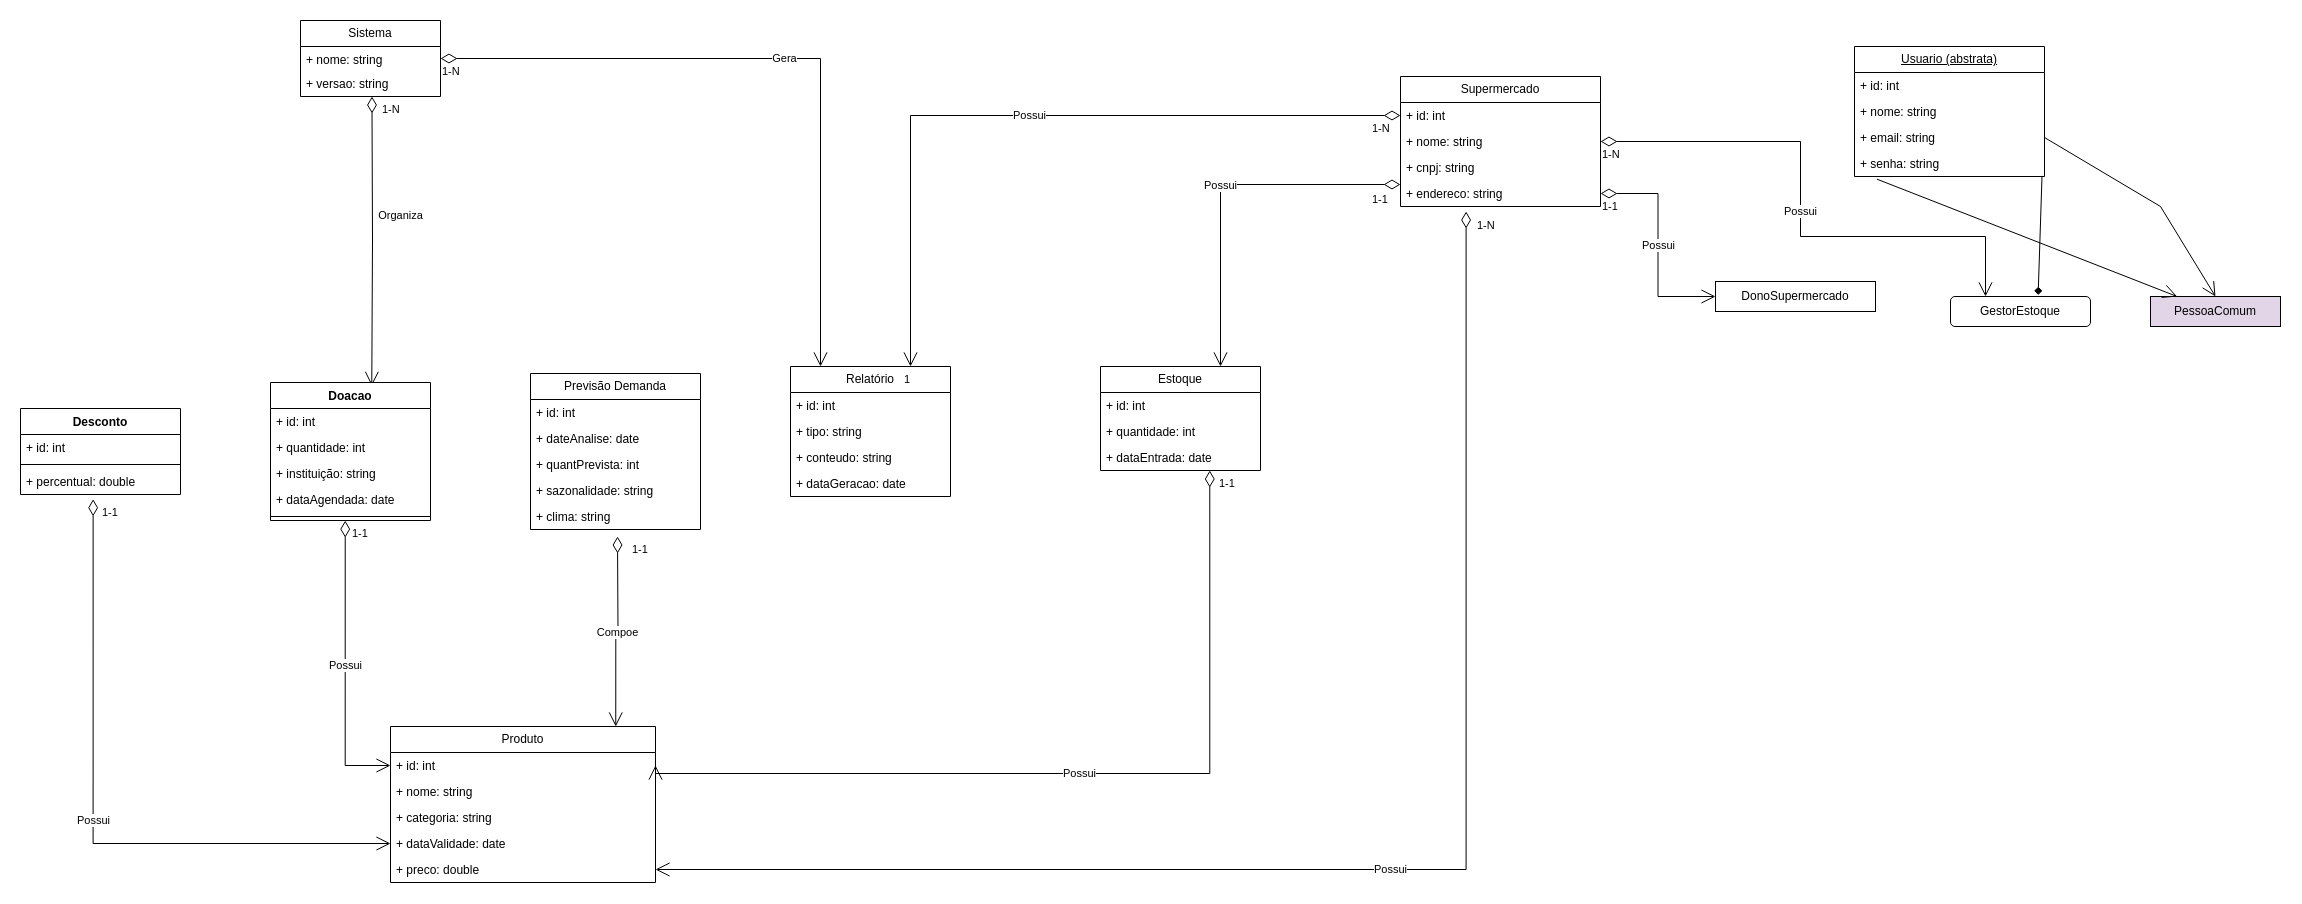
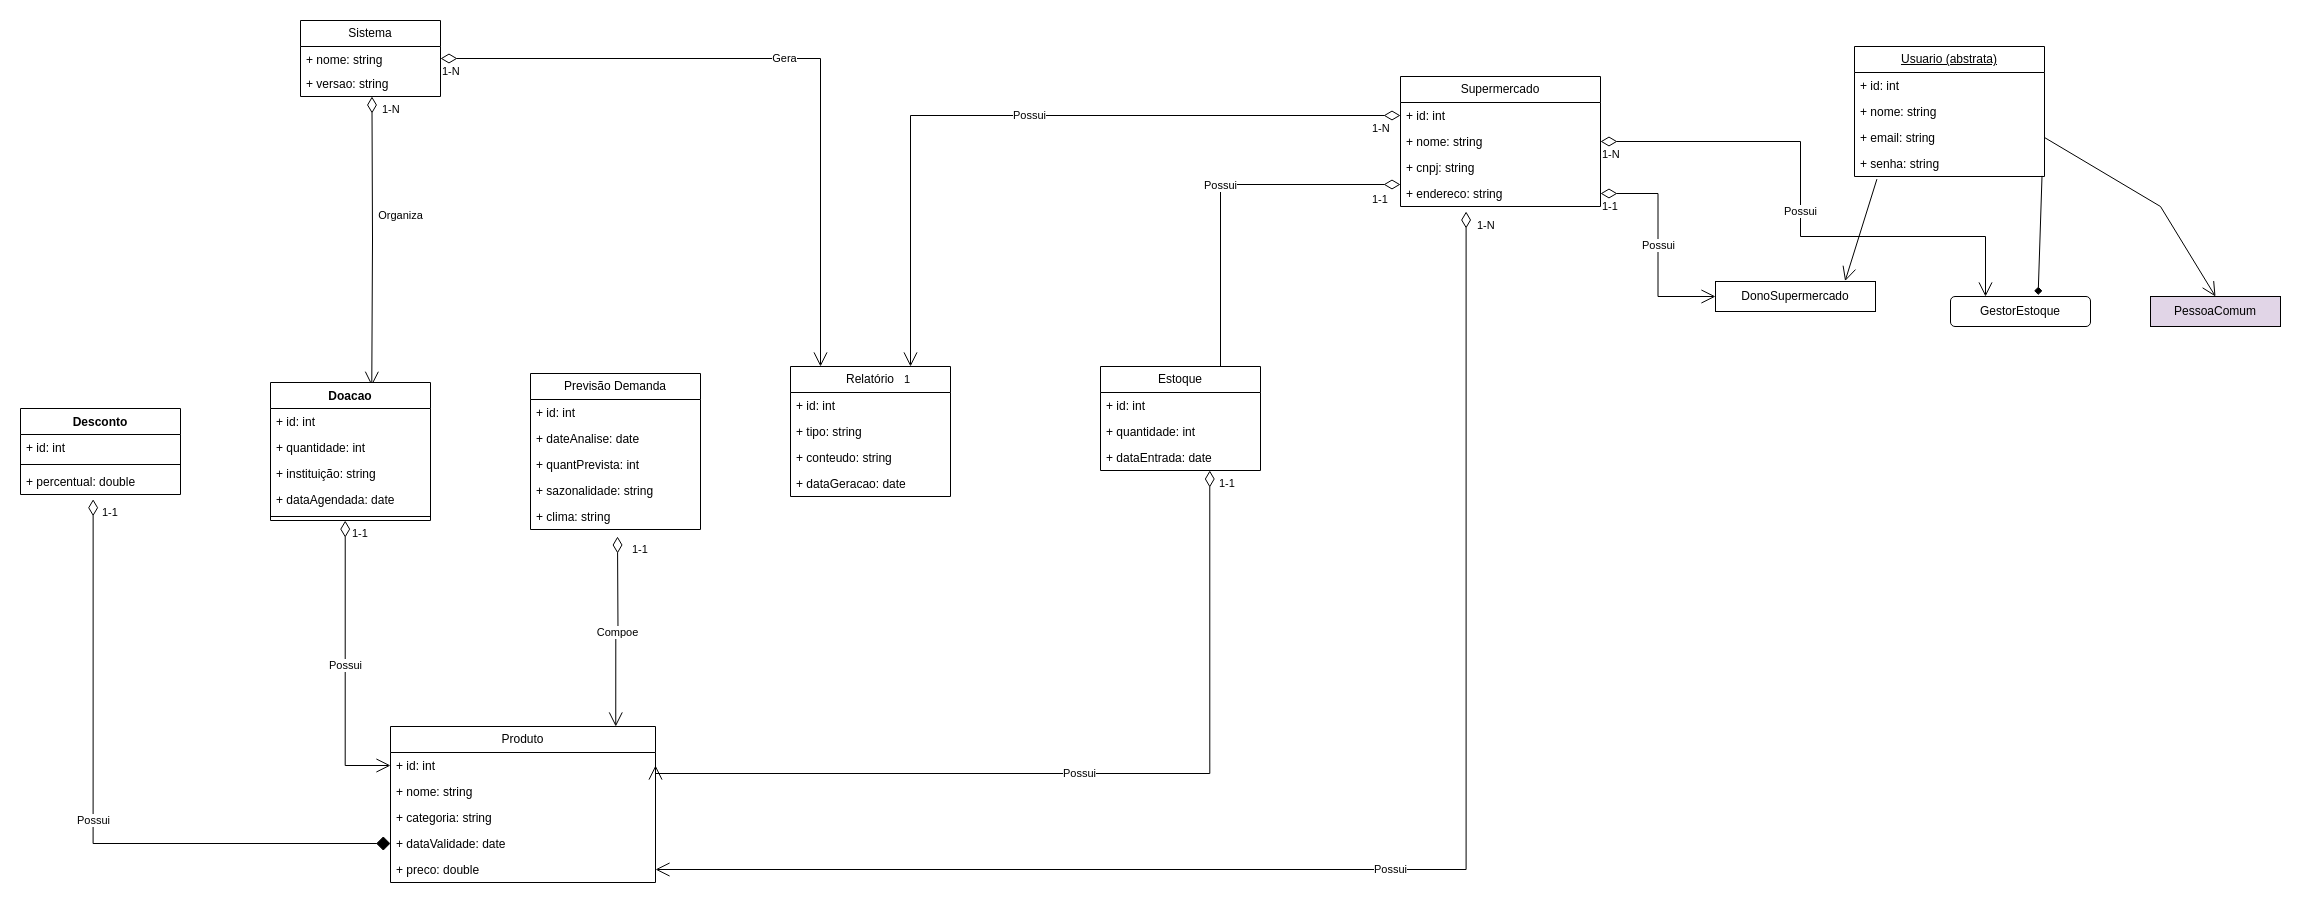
edge "+ senha: string" -> "PessoaComum": now "+ senha: string" -> "DonoSupermercado"
edge "+ cnpj: string" -- "Estoque": arrowhead open -> none
edge "+ percentual: double" -- "+ dataValidade: date": arrowhead open -> diamond
